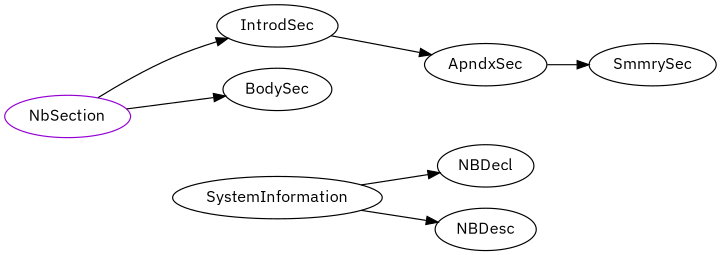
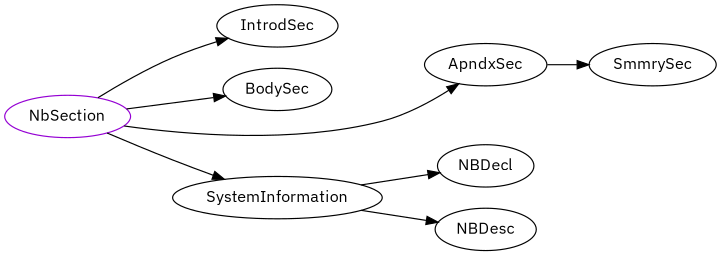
edge "IntrodSec" -> "ApndxSec": now "NbSection" -> "ApndxSec"
edge "NbSection" -> "SystemInformation": added
